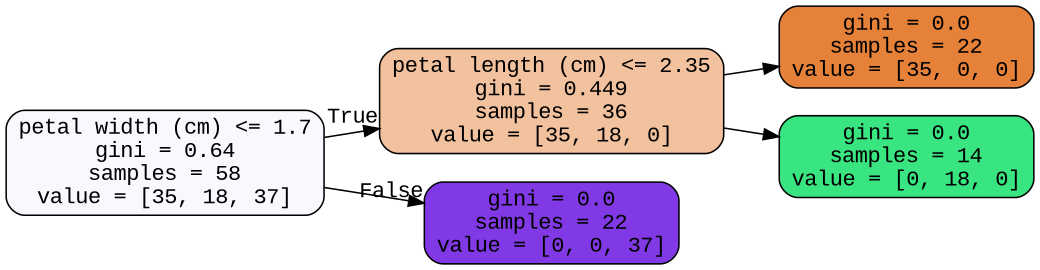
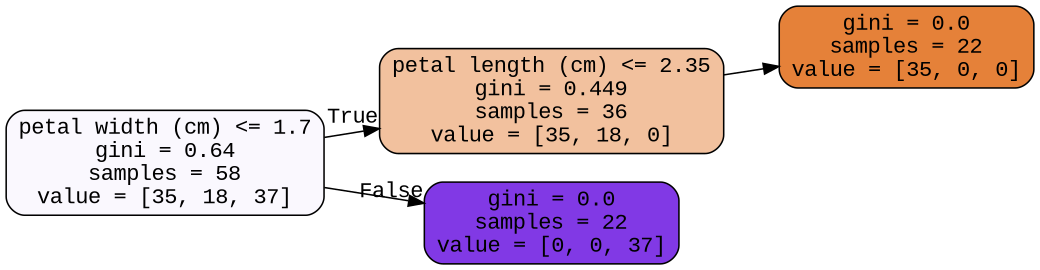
node "gini = 0.0 samples = 14 value = [0, 18, 0]": removed
